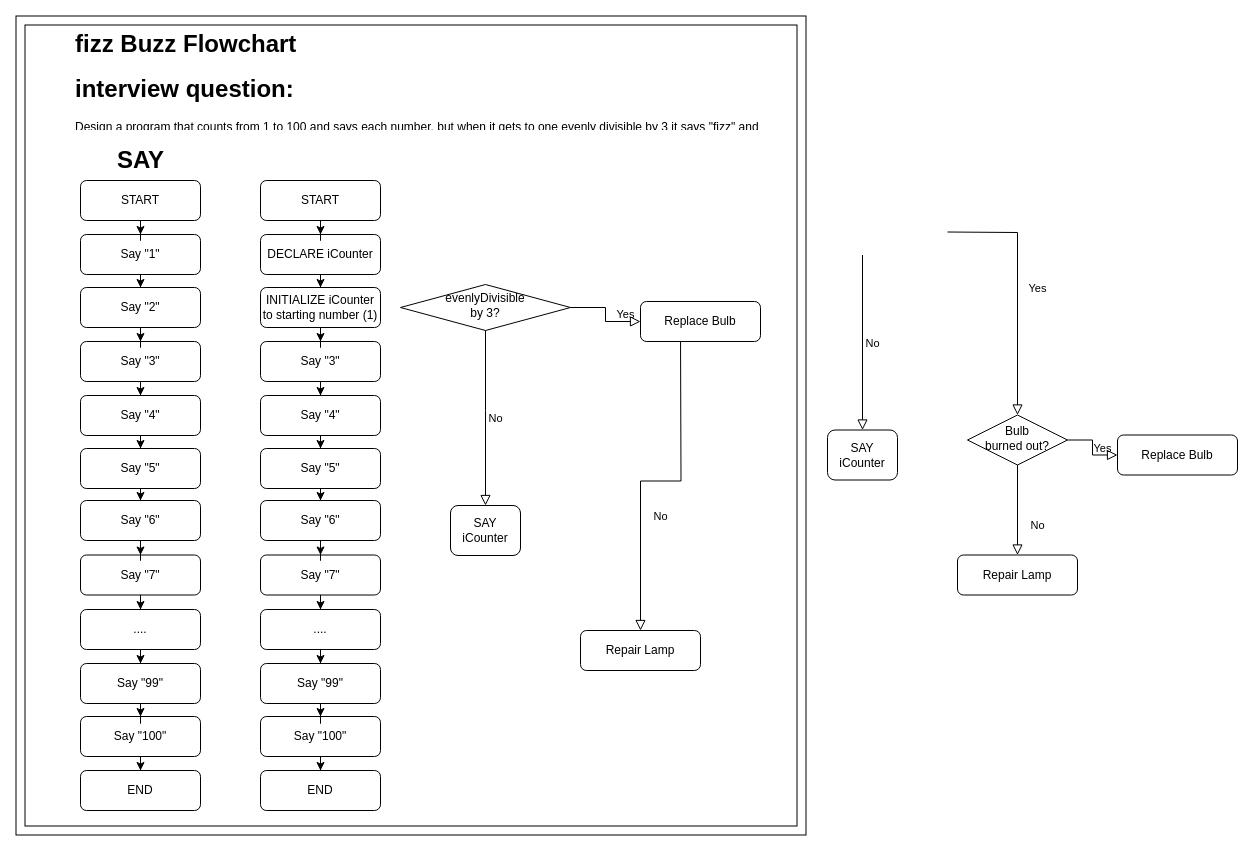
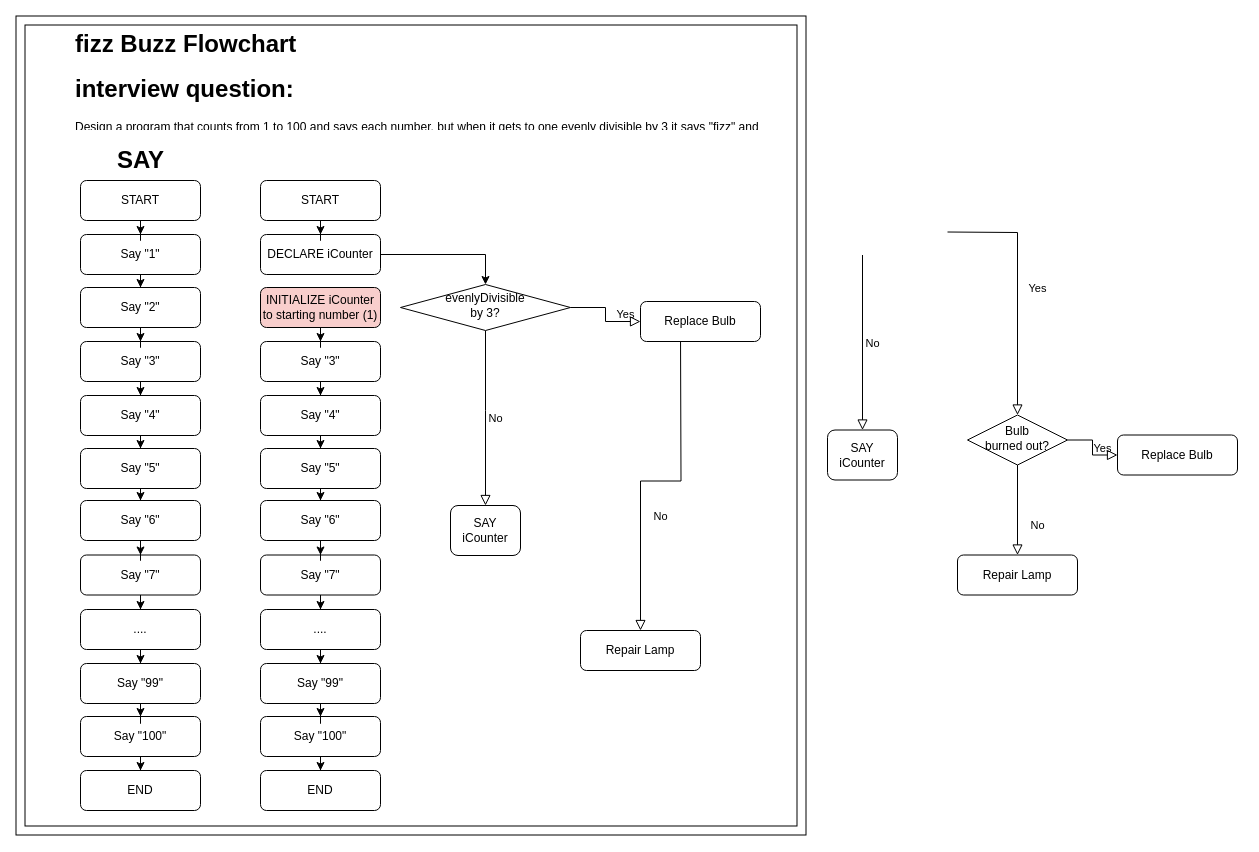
edge "DECLARE iCounter" -> "INITIALIZE iCounter to starting number (1)": now "DECLARE iCounter" -> "evenlyDivisible by 3?"
node "INITIALIZE iCounter to starting number (1)": fillcolor #ffffff -> #f8cecc
